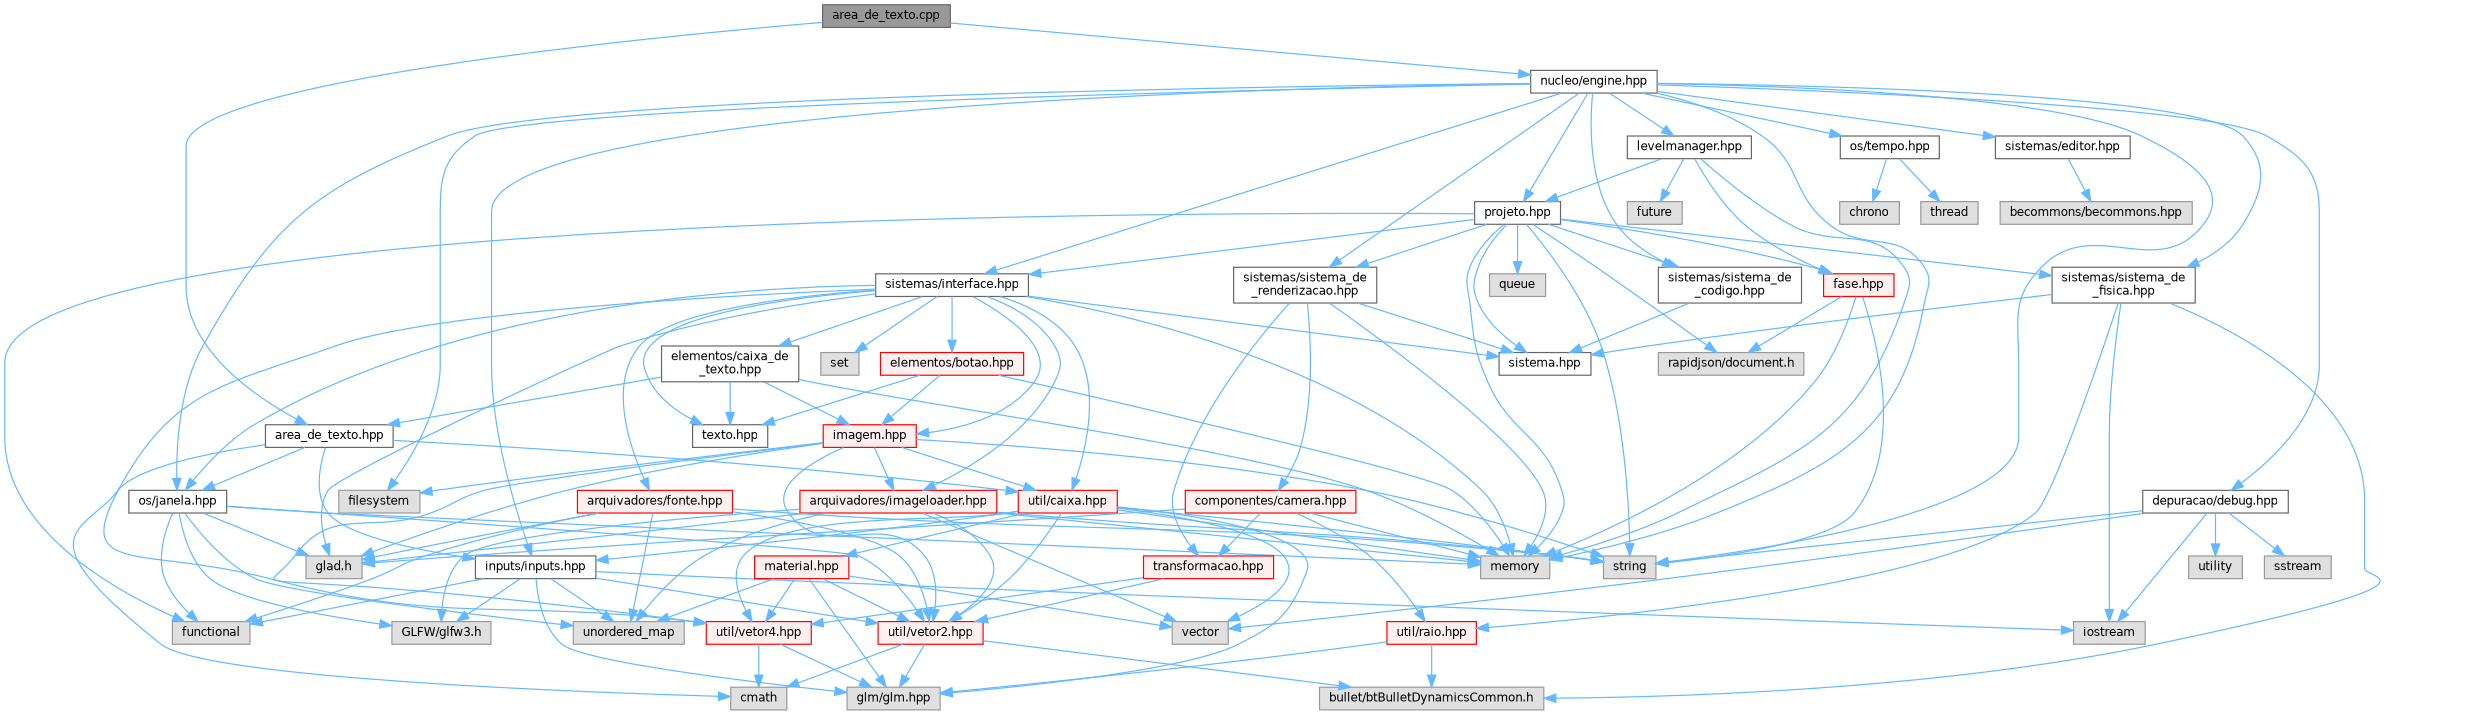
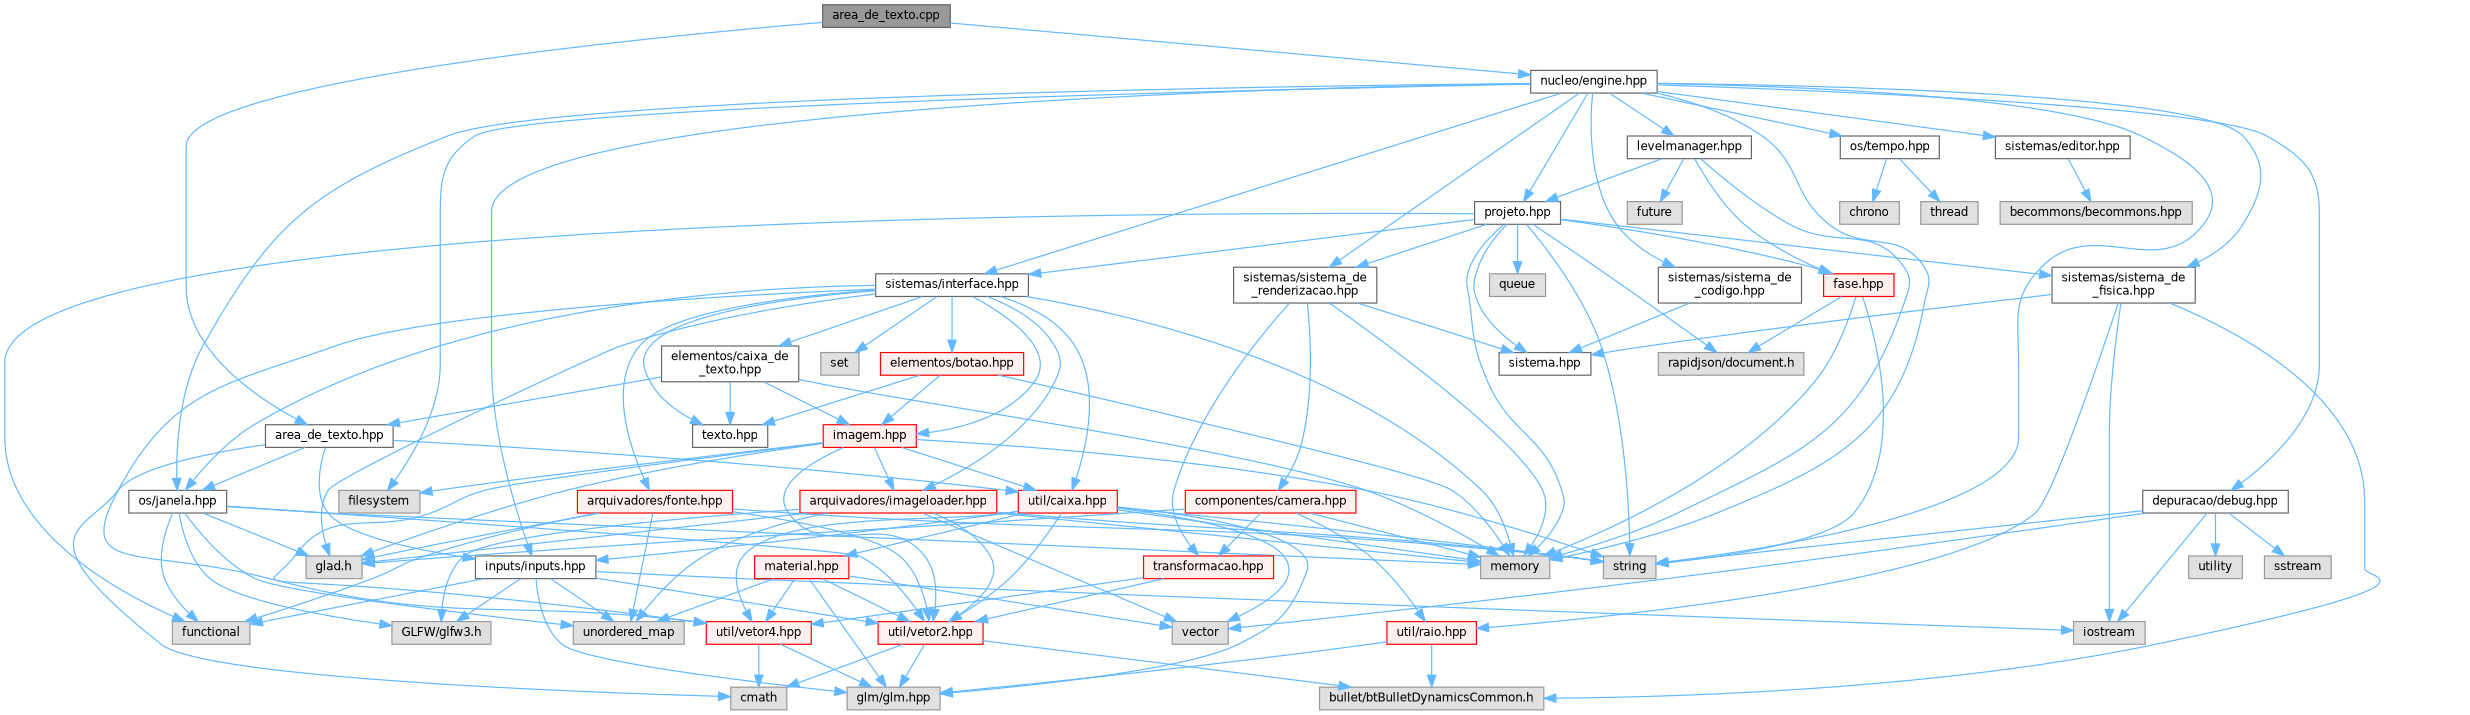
edge "projeto.hpp" -> "sistemas/sistema_de _codigo.hpp": removed
edge "sistemas/interface.hpp" -> "sistema.hpp": removed
